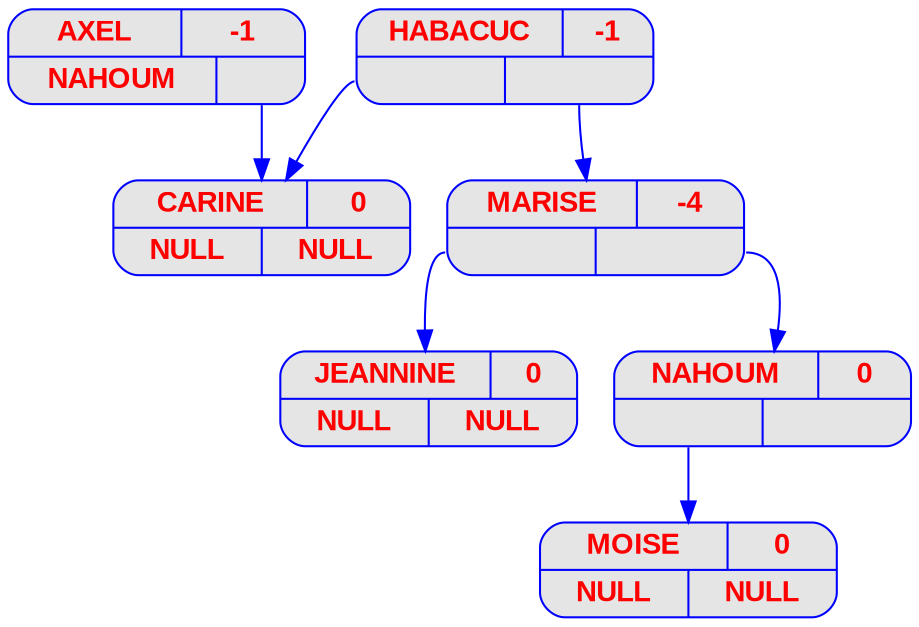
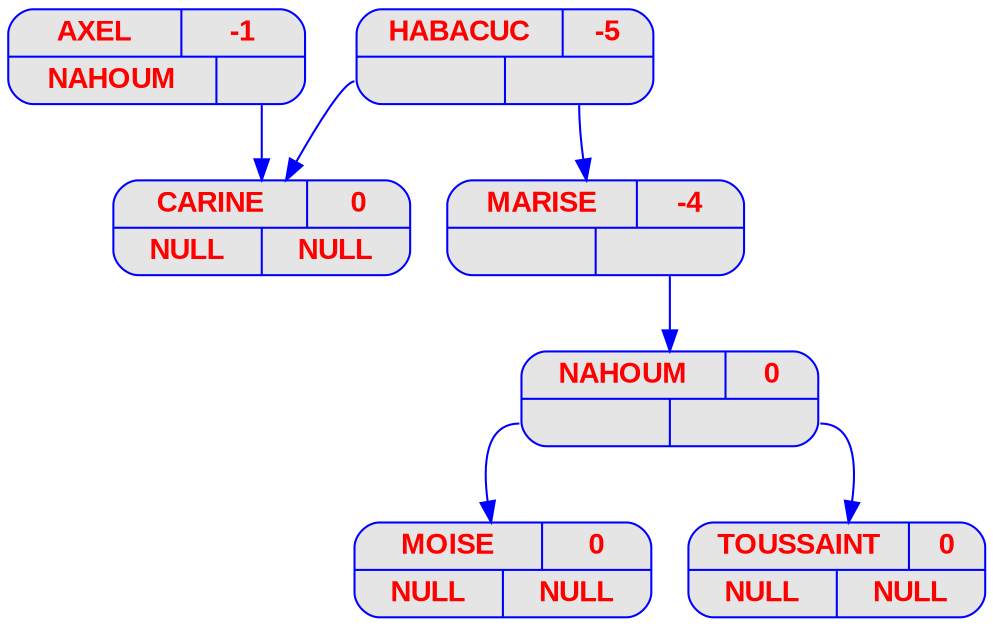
node "HABACUC": text "-1" -> "-5"
node "JEANNINE": removed
node "TOUSSAINT": added
